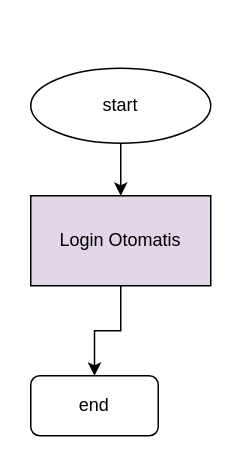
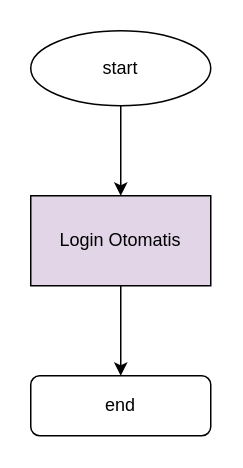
node "start": moved (121, 106) -> (121, 68)
node "end": size 128x60 -> 180x60
